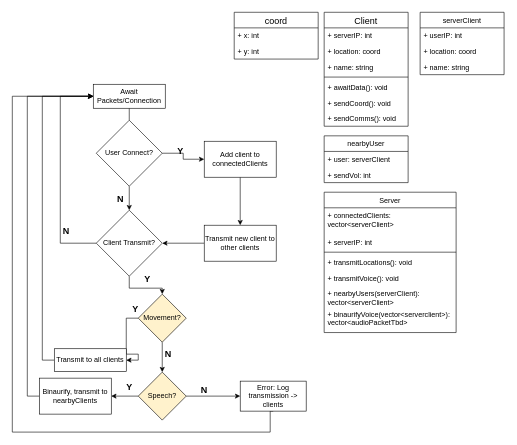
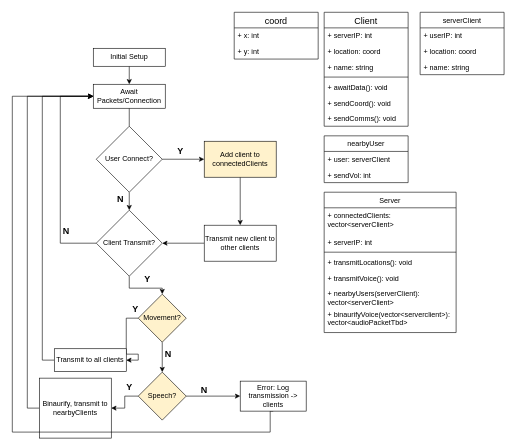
node "Initial Setup": added
edge "Initial Setup" -> "Await Packets/Connection": added
node "User Connect?": moved (129, 153) -> (129, 159)
node "Add client to connectedClients": fillcolor #ffffff -> #fff2cc
node "Binaurify, transmit to nearbyClients": size 72x36 -> 72x60
